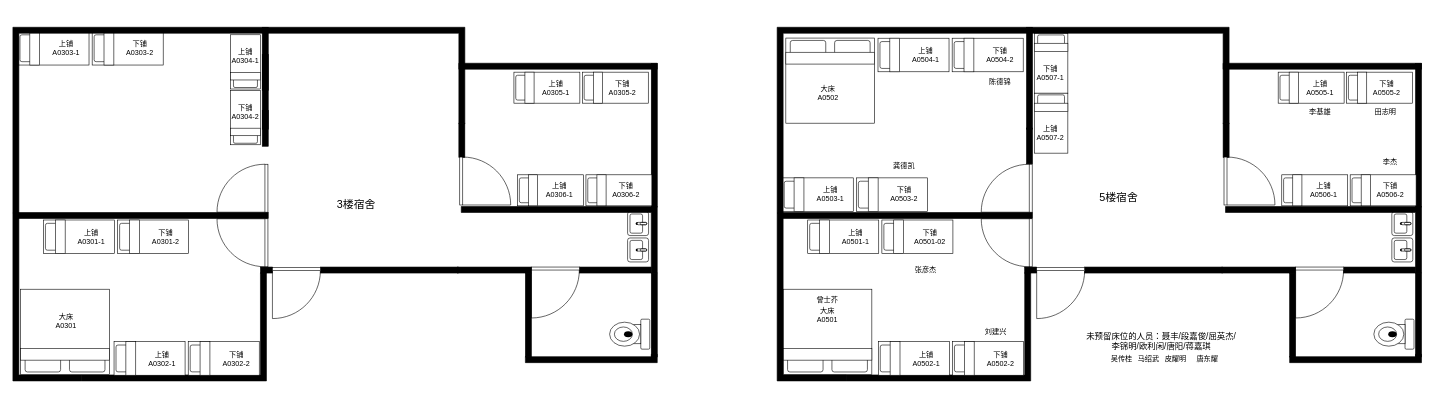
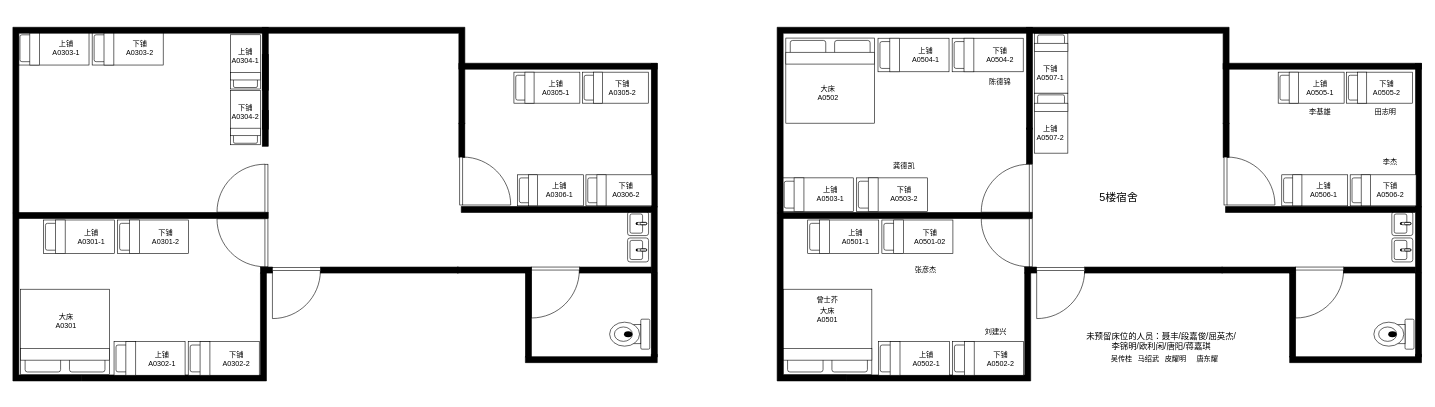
node "3楼宿舍": removed
